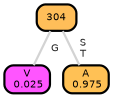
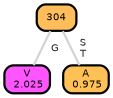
node "V 0.025": label "V 0.025" -> "V 2.025"
